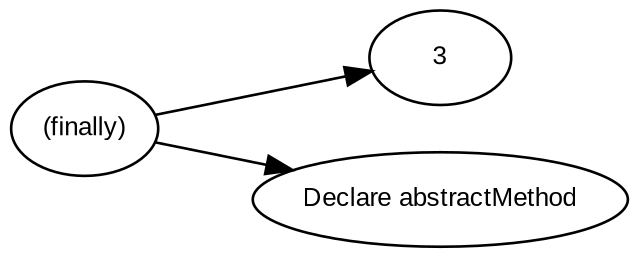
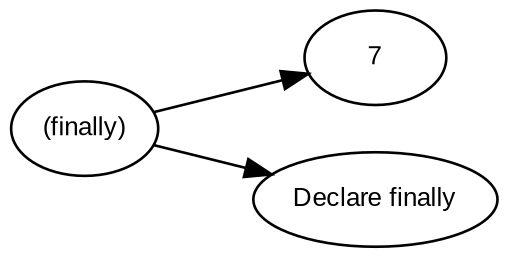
node "3": label "3" -> "7"
node "Declare abstractMethod": label "Declare abstractMethod" -> "Declare finally"
